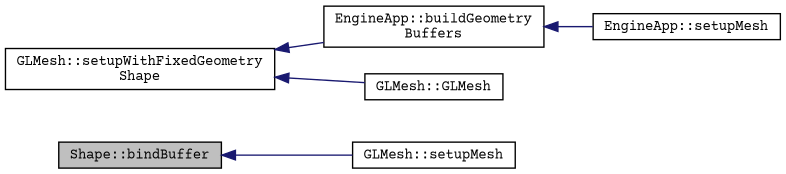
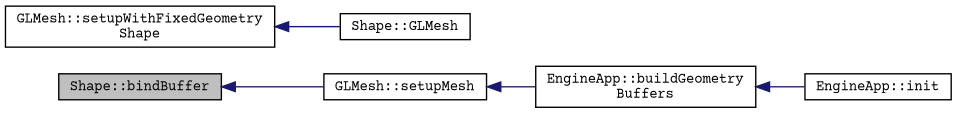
node "EngineApp::setupMesh": label "EngineApp::setupMesh" -> "EngineApp::init"
edge "EngineApp::buildGeometry Buffers" -> "GLMesh::setupWithFixedGeometry Shape": now "EngineApp::buildGeometry Buffers" -> "GLMesh::setupMesh"
node "GLMesh::GLMesh": label "GLMesh::GLMesh" -> "Shape::GLMesh"
